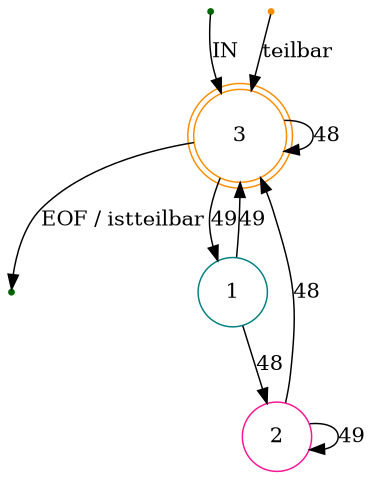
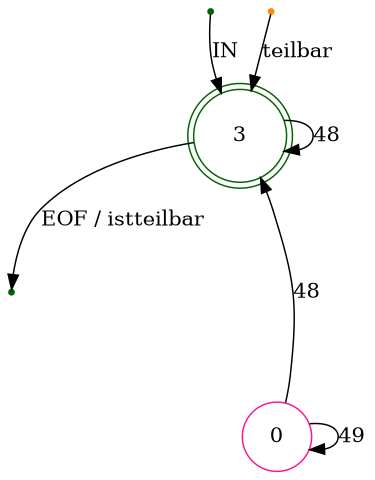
node "3": color darkorange -> darkgreen
node "1": removed
node "2": label "2" -> "0"
